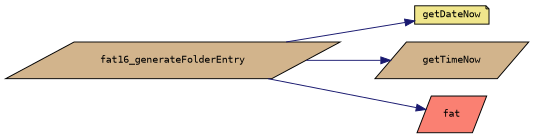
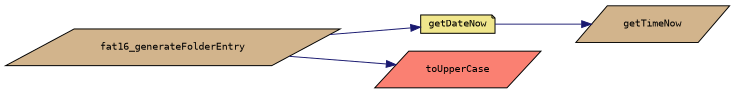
edge "fat16_generateFolderEntry" -> "getTimeNow": now "getDateNow" -> "getTimeNow"
node "fat": label "fat" -> "toUpperCase"
